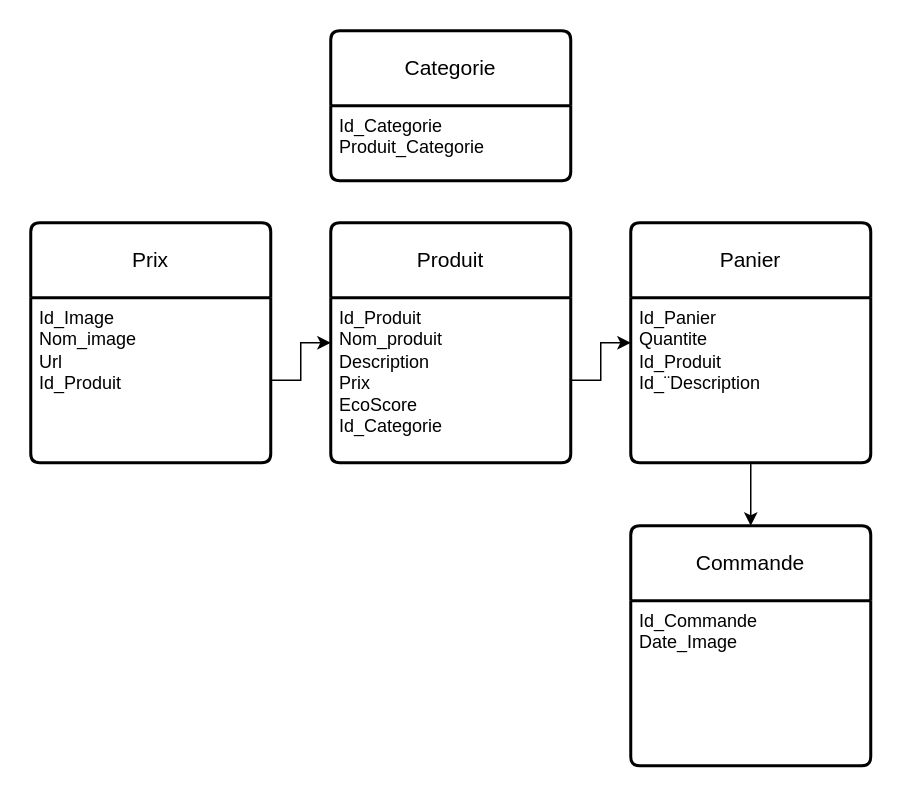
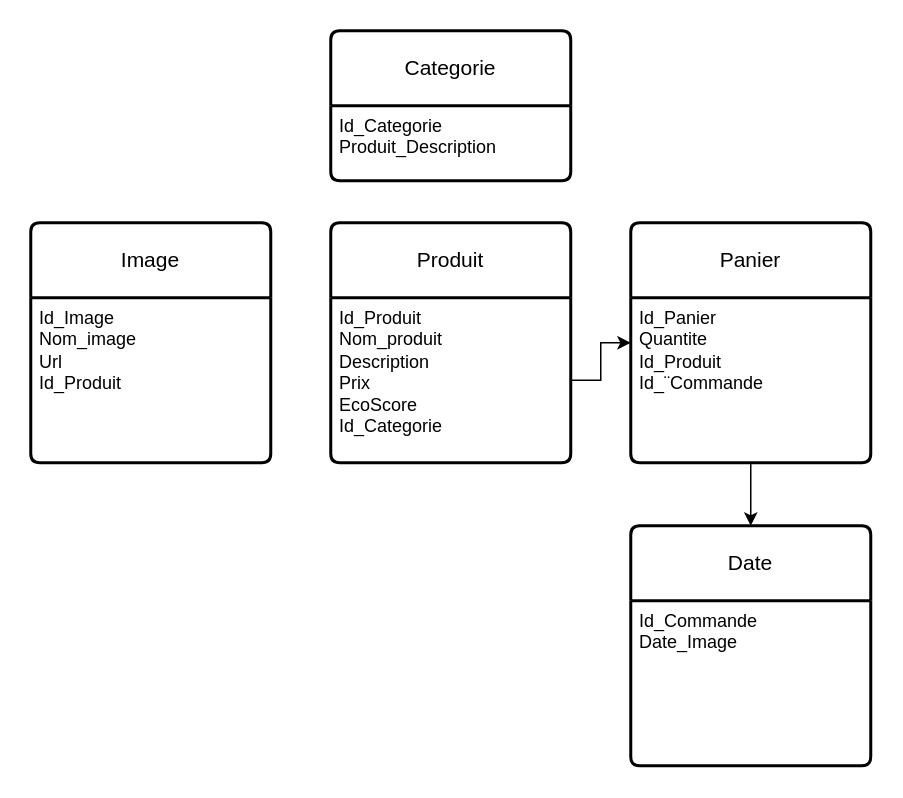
node "Id_Categorie Produit_Categorie": label "Id_Categorie Produit_Categorie" -> "Id_Categorie Produit_Description"
node "Prix": label "Prix" -> "Image"
node "Id_Panier Quantite Id_Produit Id_¨Description": label "Id_Panier Quantite Id_Produit Id_¨Description" -> "Id_Panier Quantite Id_Produit Id_¨Commande"
edge "Id_Image Nom_image Url Id_Produit" -> "Produit": removed
node "Commande": label "Commande" -> "Date"
